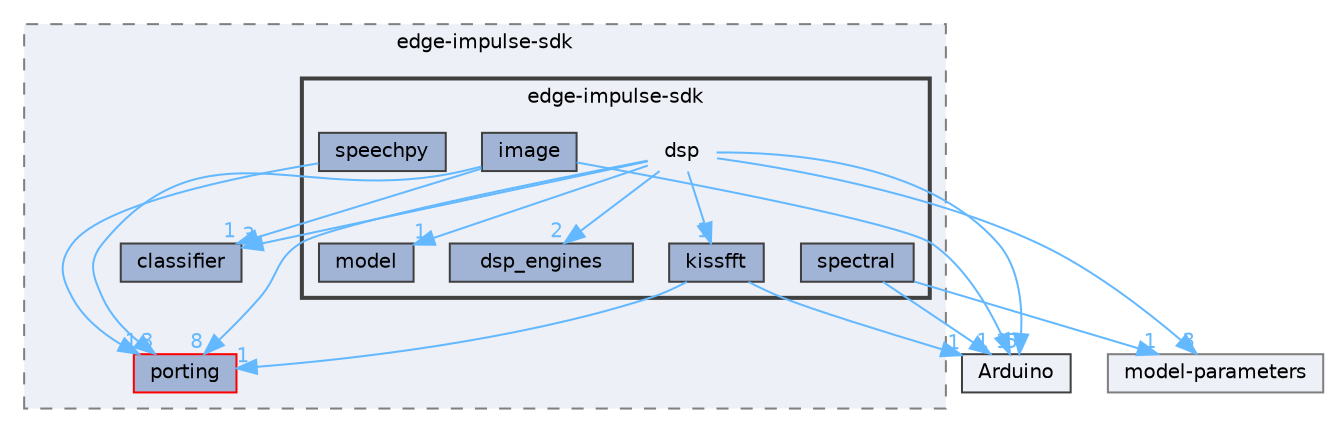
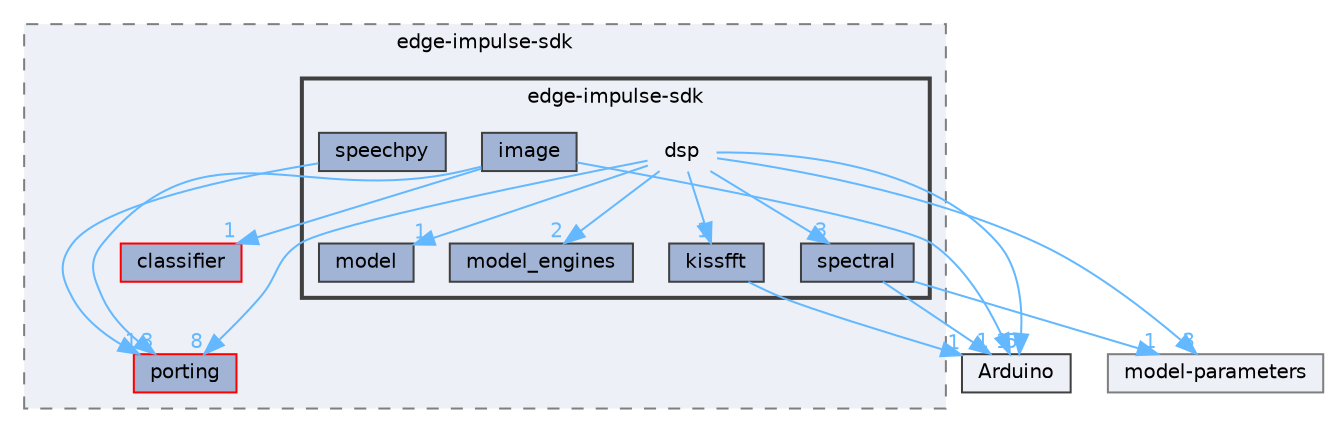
edge "dsp" -> "classifier": now "dsp" -> "spectral"
node "classifier": color grey25 -> red
node "dsp_engines": label "dsp_engines" -> "model_engines"
edge "kissfft" -> "porting": removed
